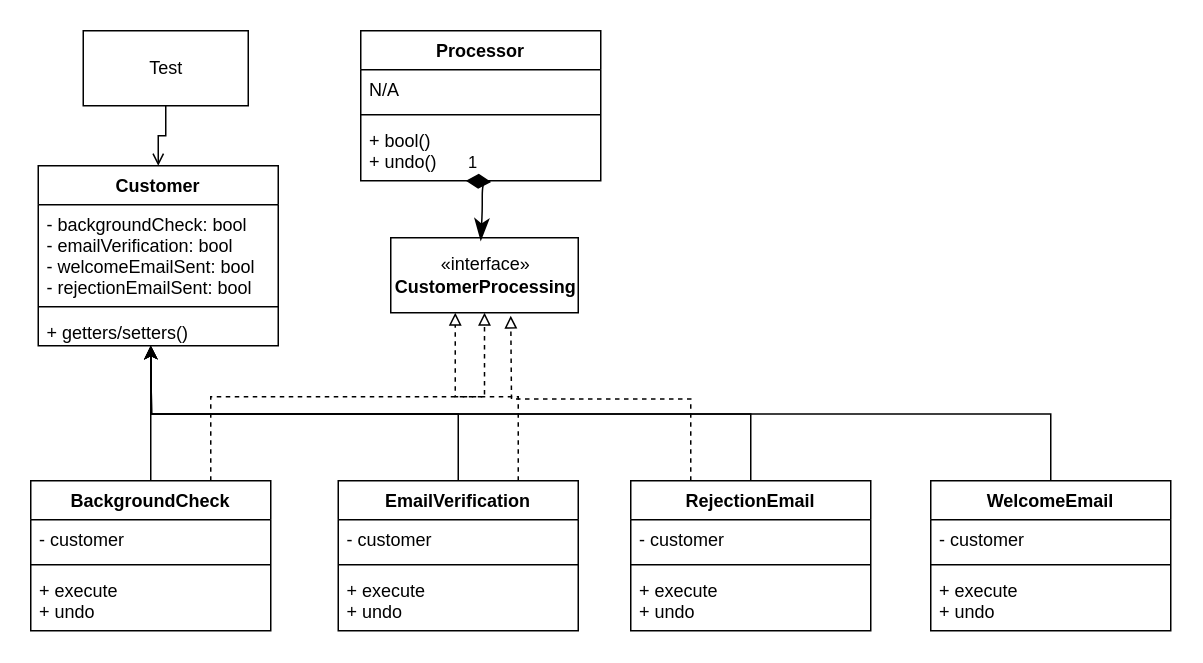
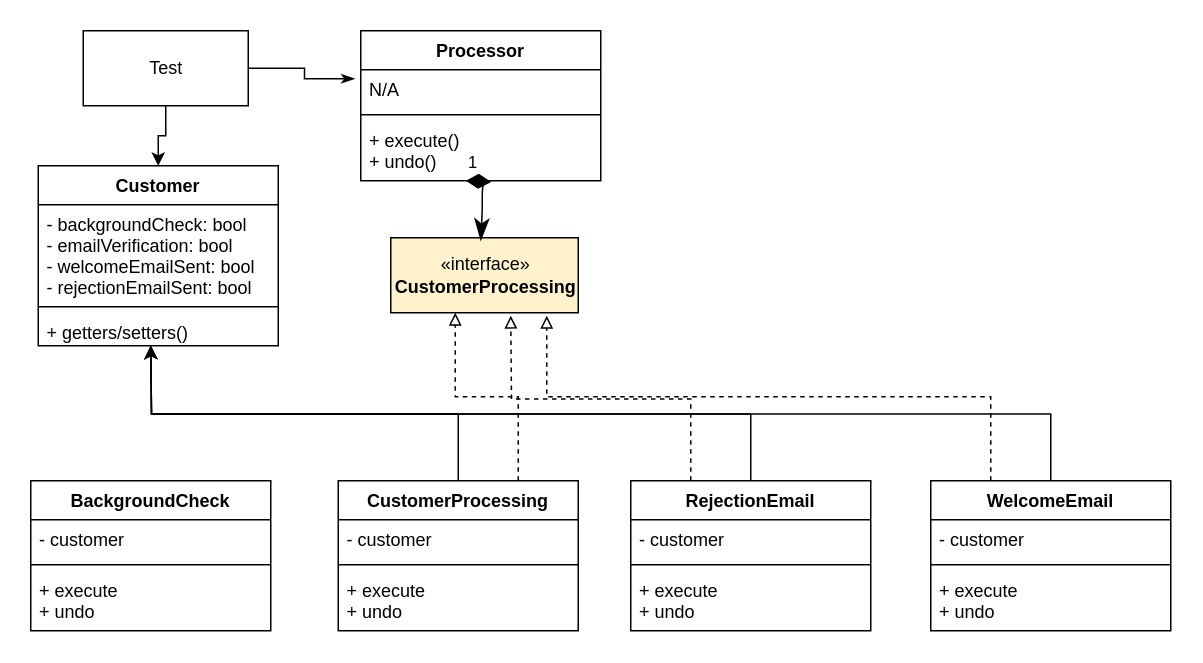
edge "Test" -> "N/A": added
node "+ bool() + undo()": label "+ bool() + undo()" -> "+ execute() + undo()"
edge "Test" -> "Customer": arrowhead open -> classic
node "«interface» CustomerProcessing": fillcolor #ffffff -> #fff2cc
edge "BackgroundCheck" -> "«interface» CustomerProcessing": removed
edge "WelcomeEmail" -> "«interface» CustomerProcessing": added
edge "BackgroundCheck" -> "+ getters/setters()": removed
node "EmailVerification": label "EmailVerification" -> "CustomerProcessing"
